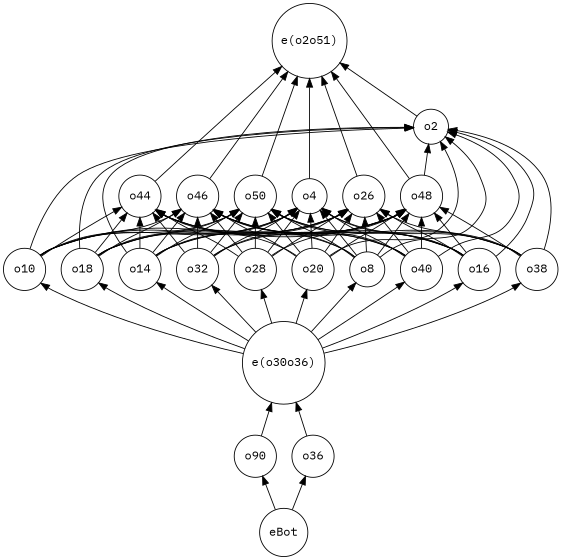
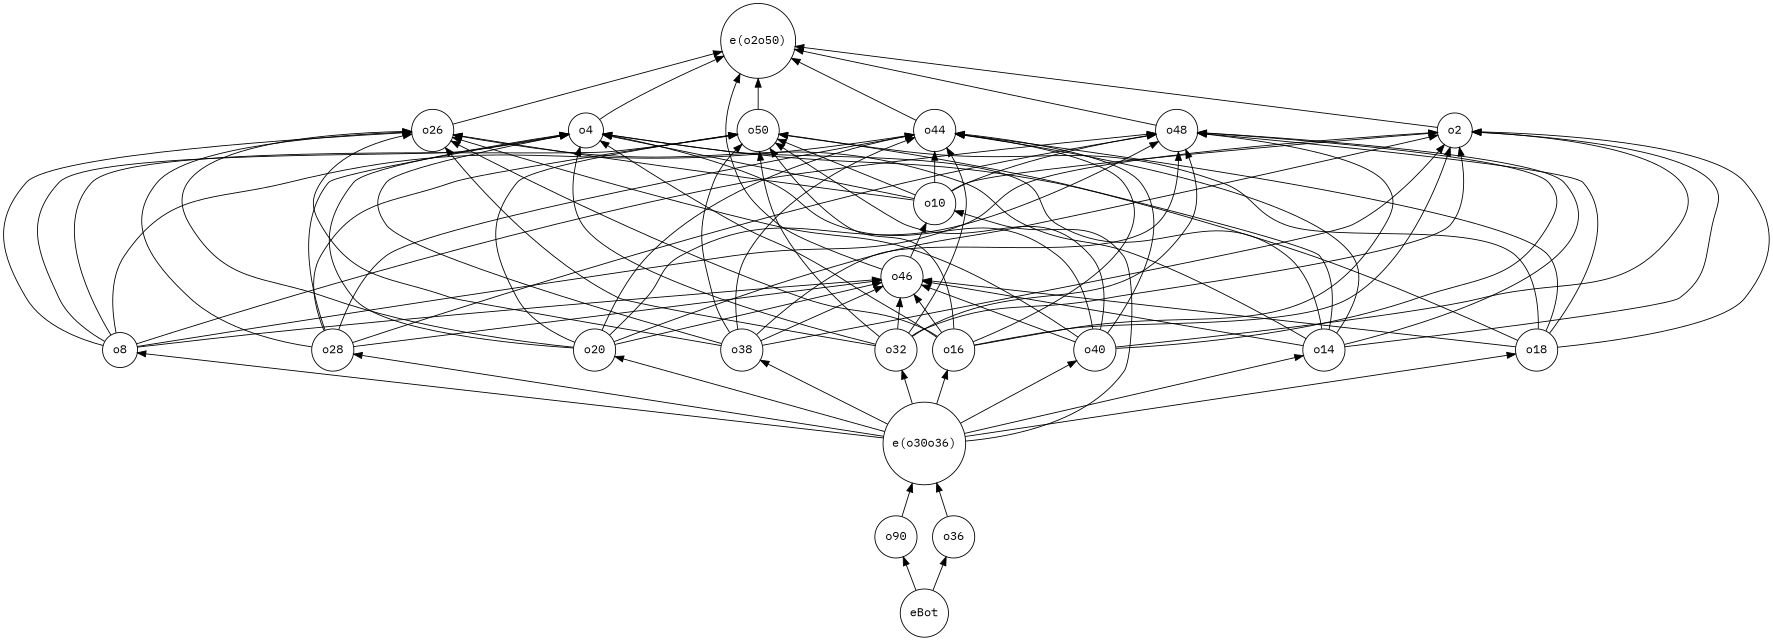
node "e(o2o51)": label "e(o2o51)" -> "e(o2o50)"
edge "o48" -> "o2": now "o32" -> "o2"
edge "o38" -> "o44": added
edge "o18" -> "o26": removed
edge "o10" -> "o46": reversed
